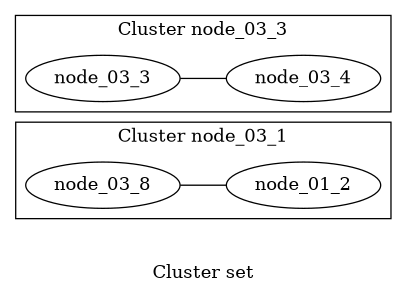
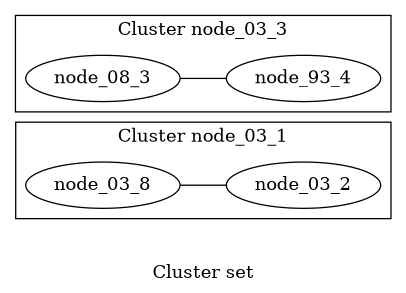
node "node_03_3": label "node_03_3" -> "node_08_3"
node "node_03_4": label "node_03_4" -> "node_93_4"
node "node_01_2": label "node_01_2" -> "node_03_2"
